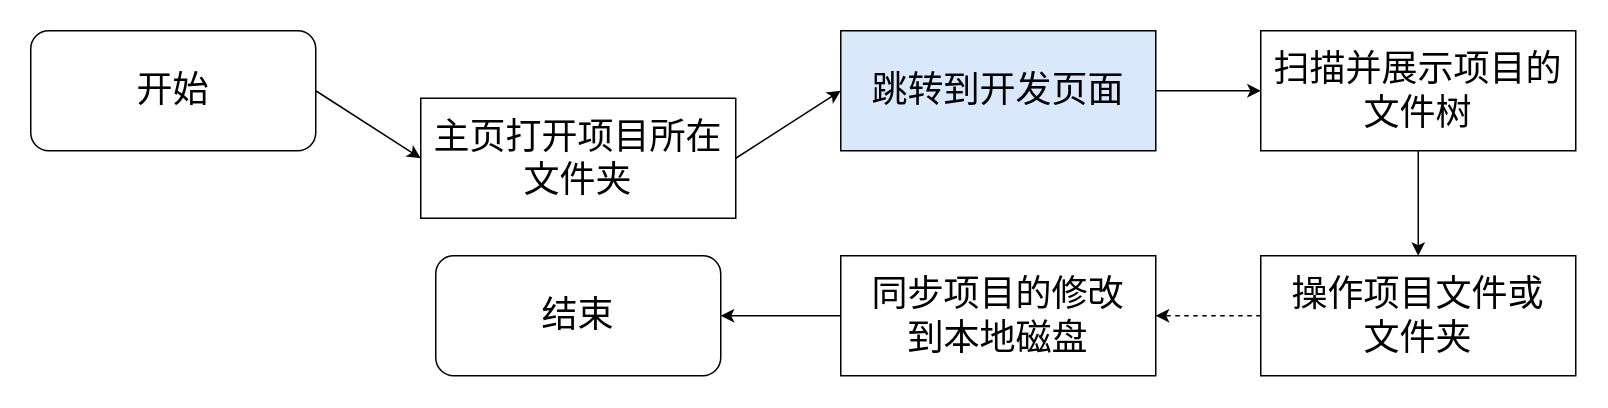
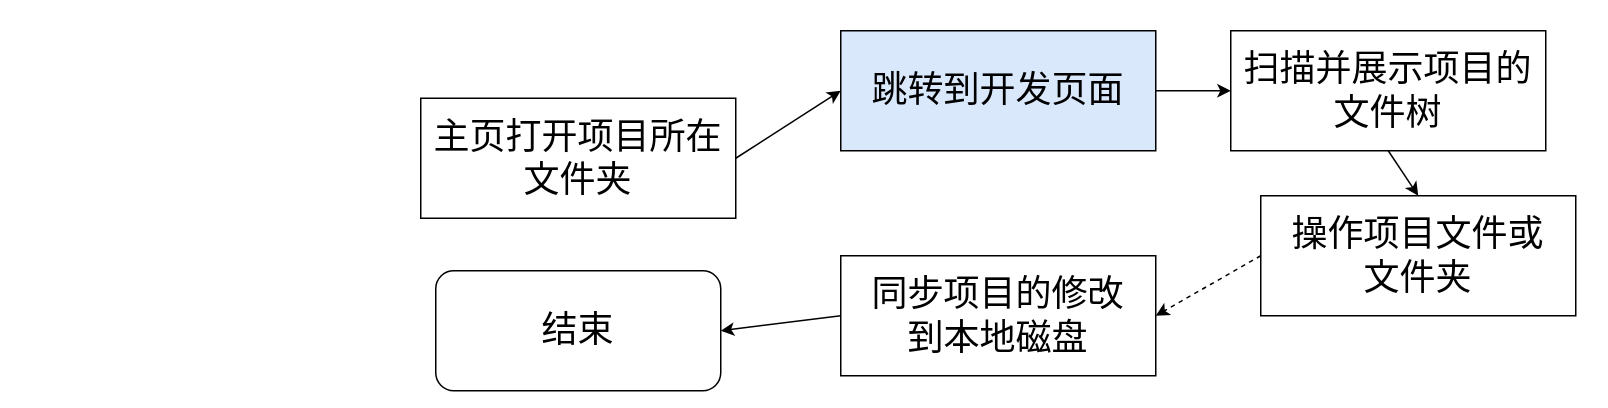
node "开始": removed
node "扫描并展示项目的文件树": moved (1418, 91) -> (1388, 91)
edge "开始" -> "主页打开项目所在文件夹": removed
node "结束": moved (578, 316) -> (578, 331)
node "操作项目文件或 文件夹": moved (1418, 316) -> (1418, 256)
